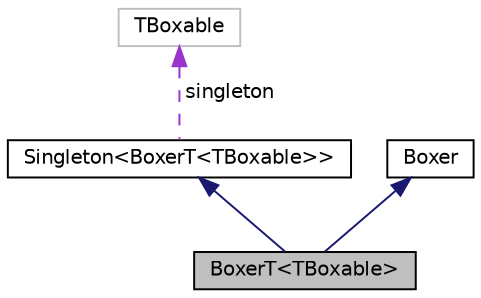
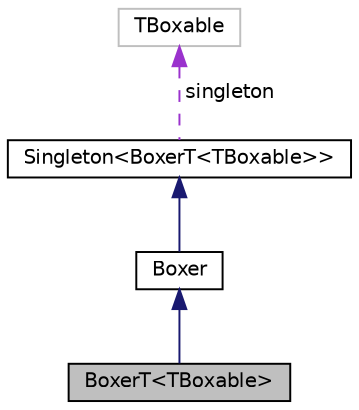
edge "BoxerT<TBoxable>" -> "Singleton<BoxerT<TBoxable>>": now "Boxer" -> "Singleton<BoxerT<TBoxable>>"
